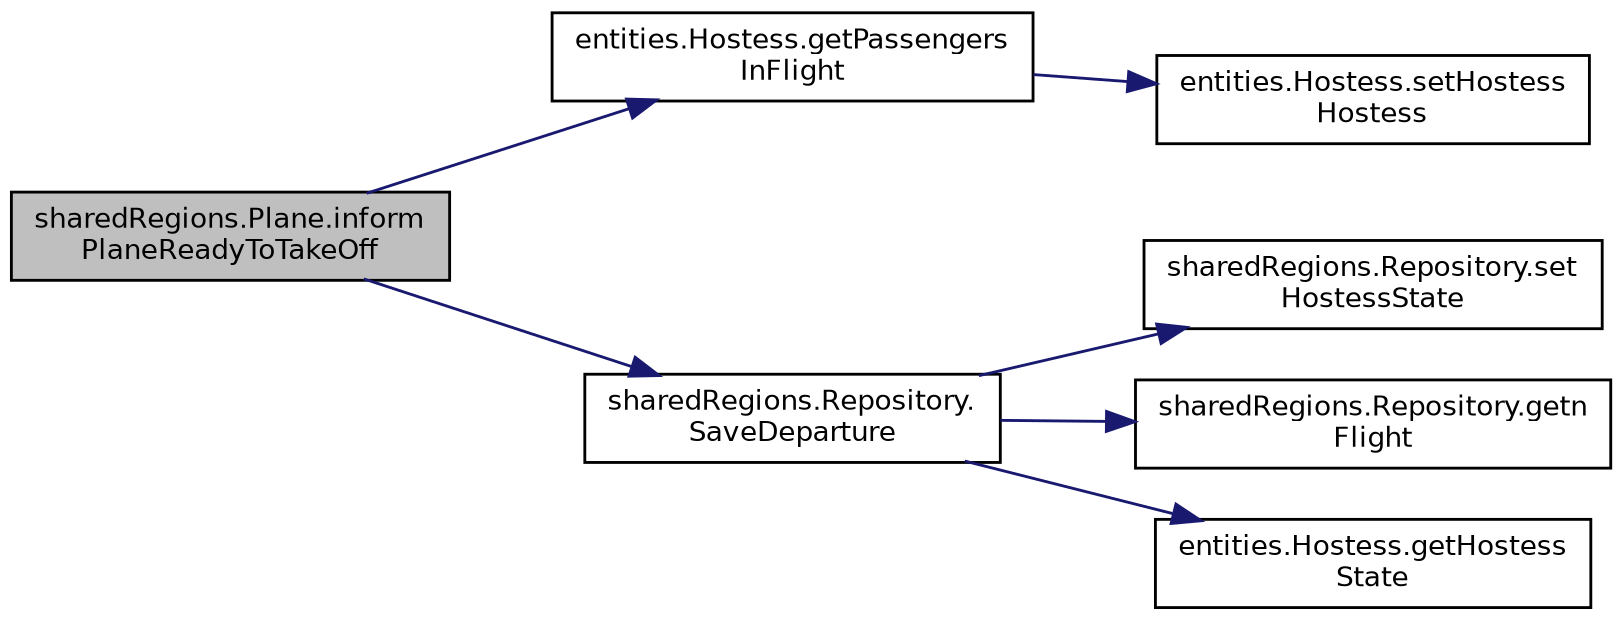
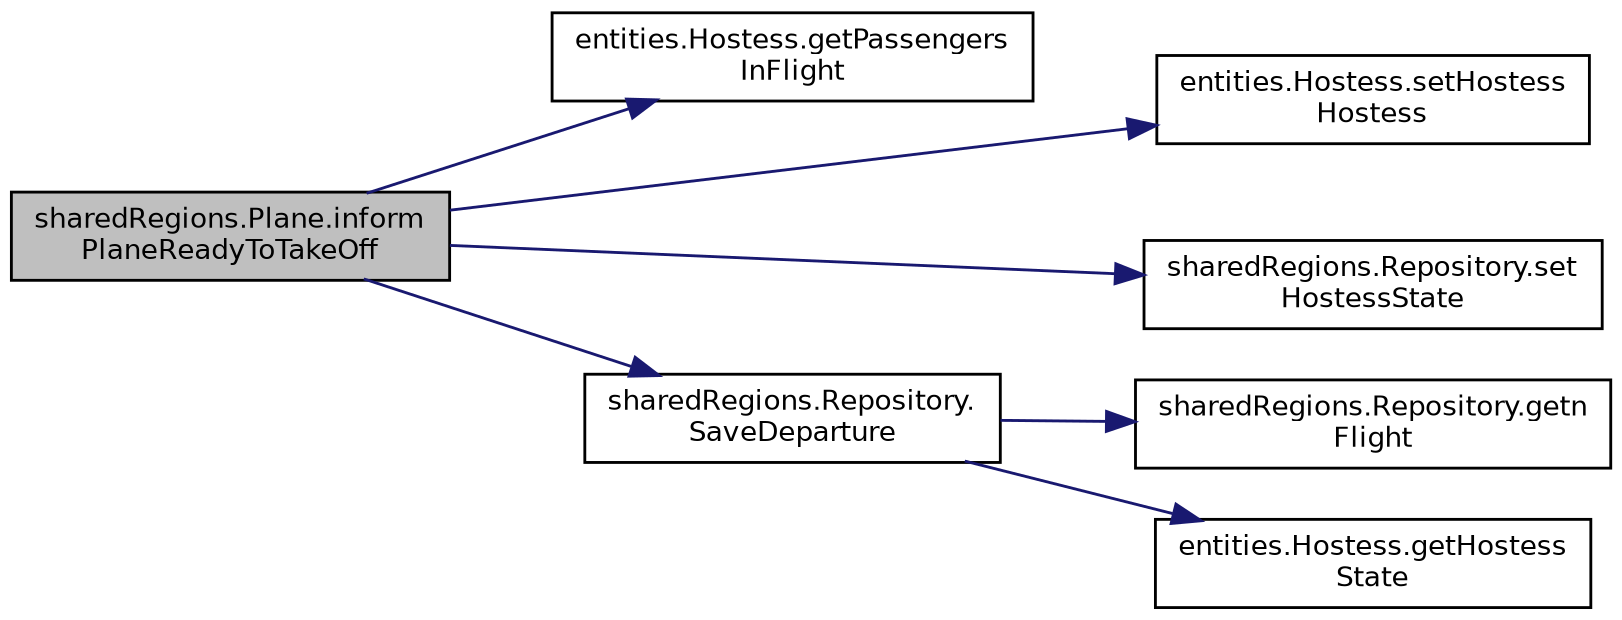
edge "entities.Hostess.getPassengers InFlight" -> "entities.Hostess.setHostess Hostess": now "sharedRegions.Plane.inform PlaneReadyToTakeOff" -> "entities.Hostess.setHostess Hostess"
edge "sharedRegions.Repository. SaveDeparture" -> "sharedRegions.Repository.set HostessState": now "sharedRegions.Plane.inform PlaneReadyToTakeOff" -> "sharedRegions.Repository.set HostessState"
